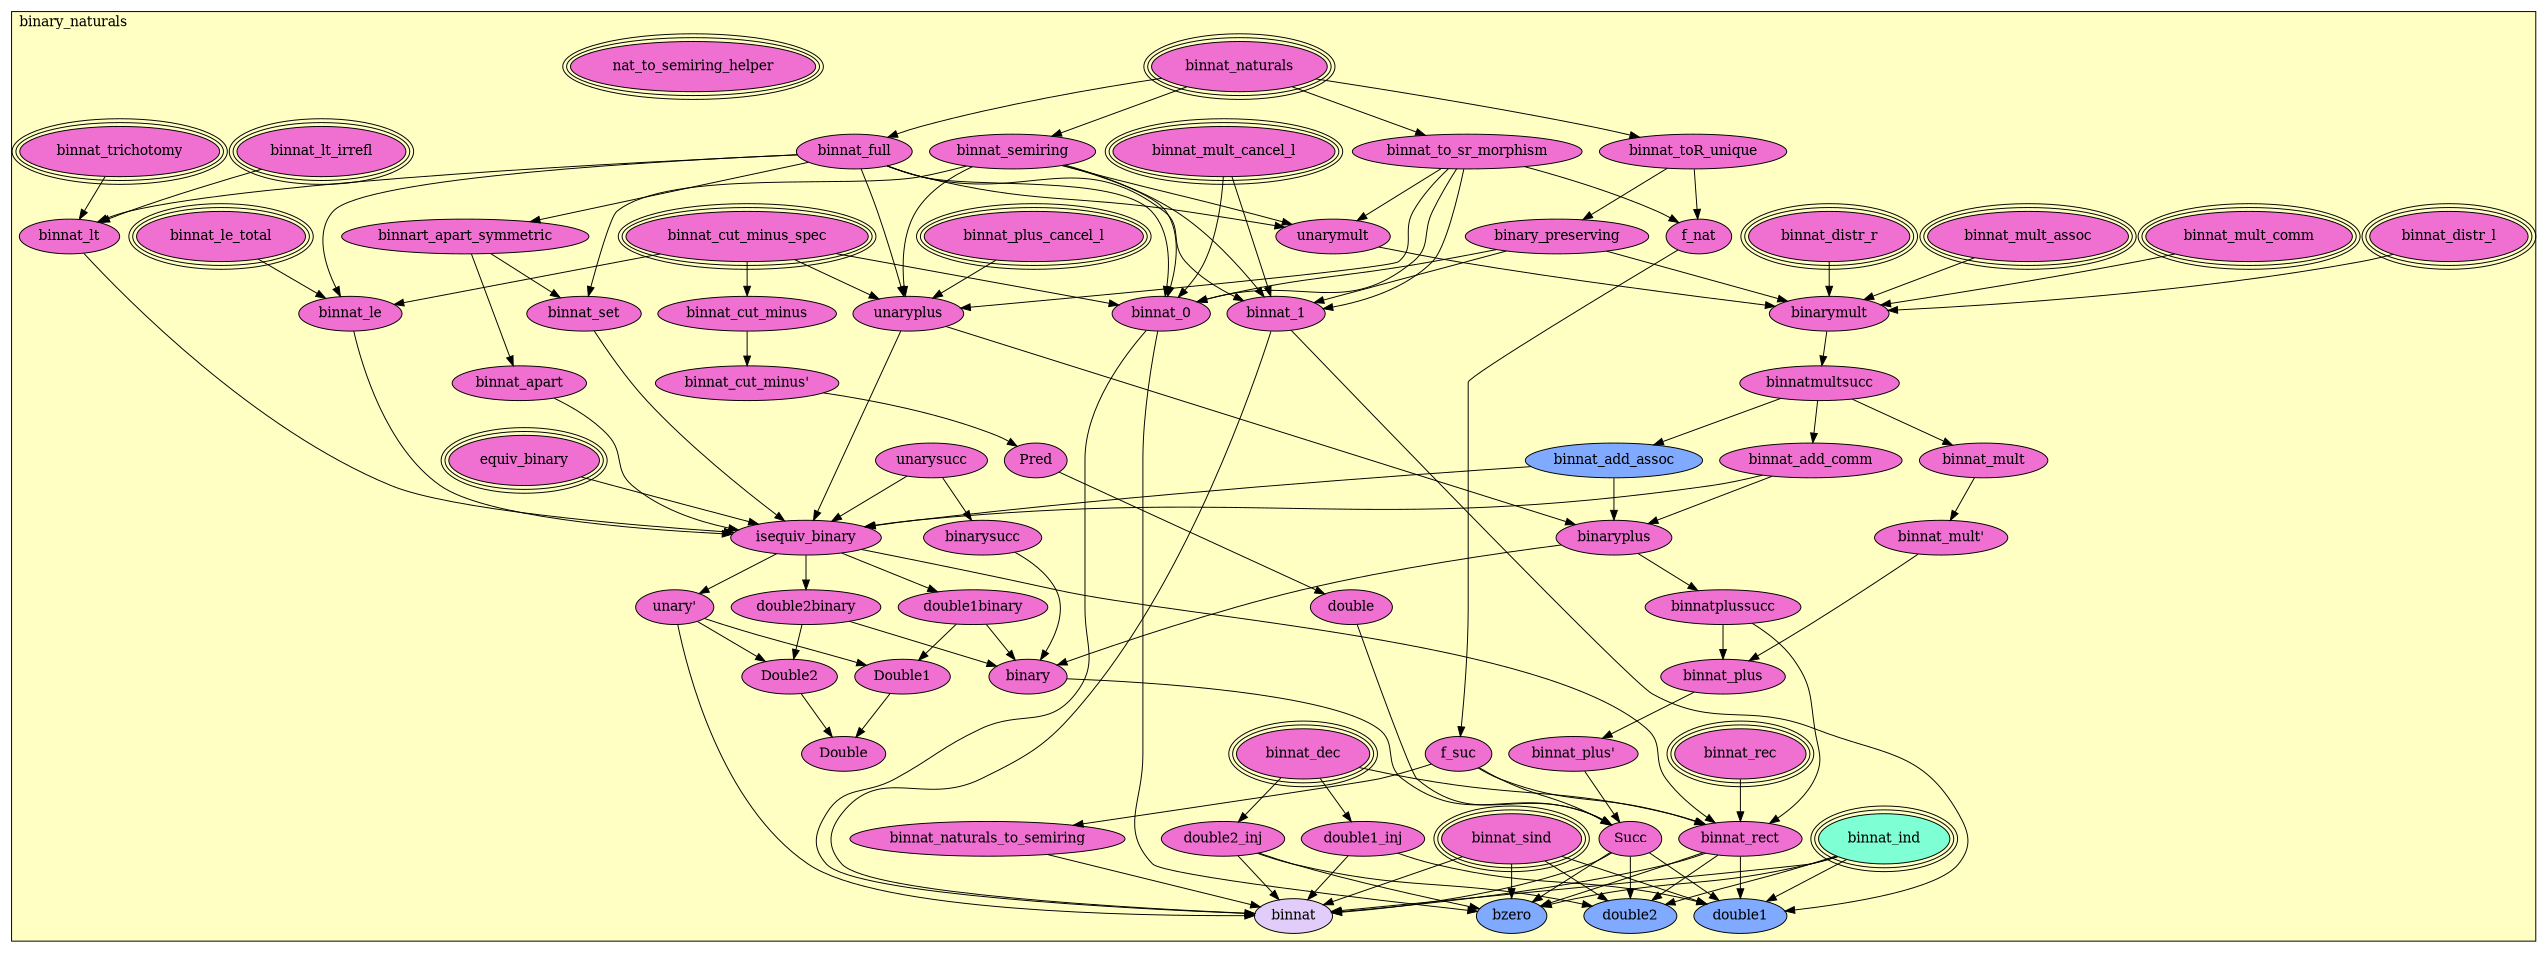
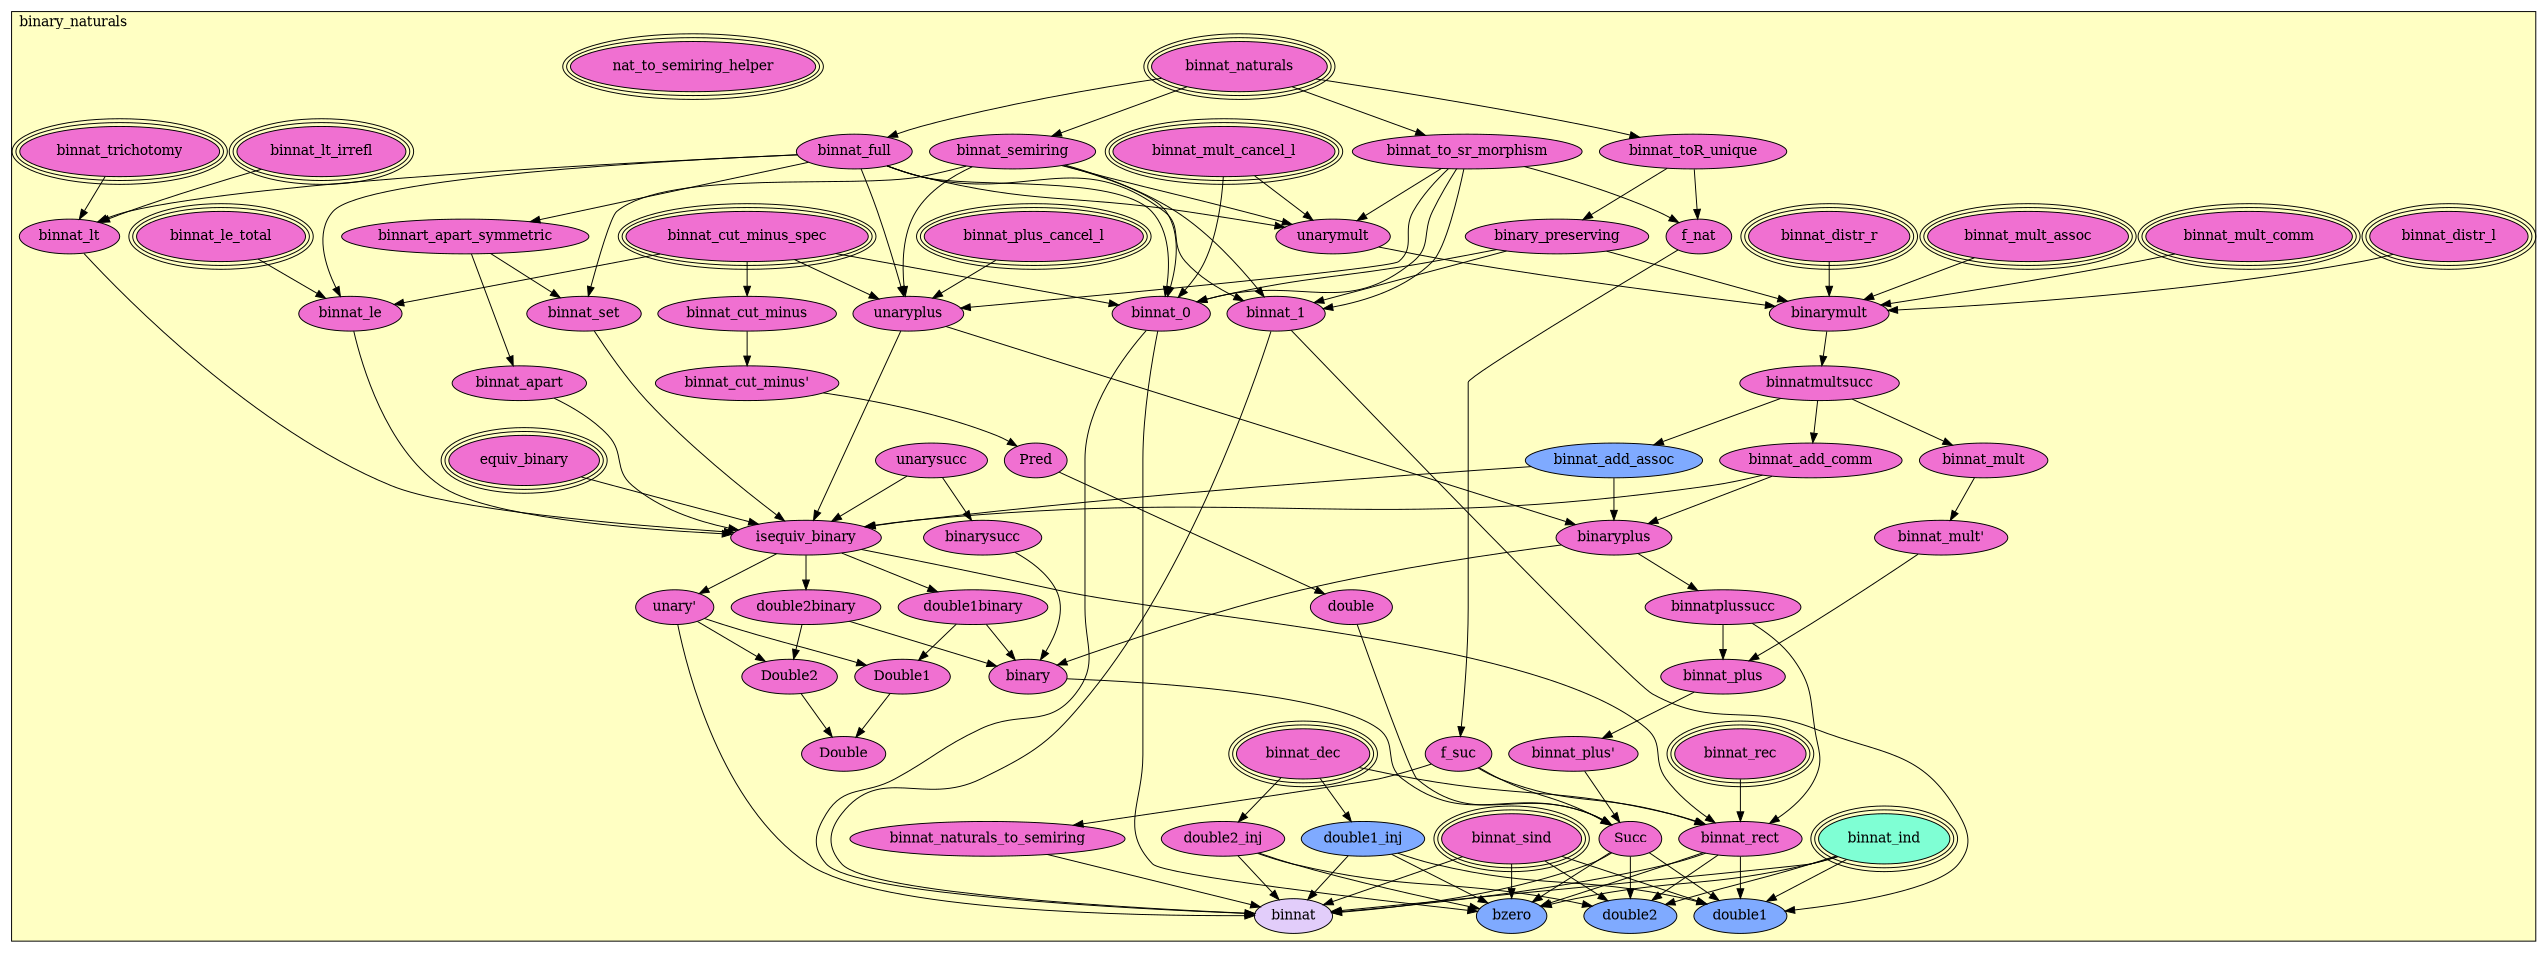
edge "binnat_mult_cancel_l" -> "binnat_1": now "binnat_mult_cancel_l" -> "unarymult"
node "double1_inj": fillcolor #f070d1 -> #7faaff
edge "double1_inj" -> "bzero": added
